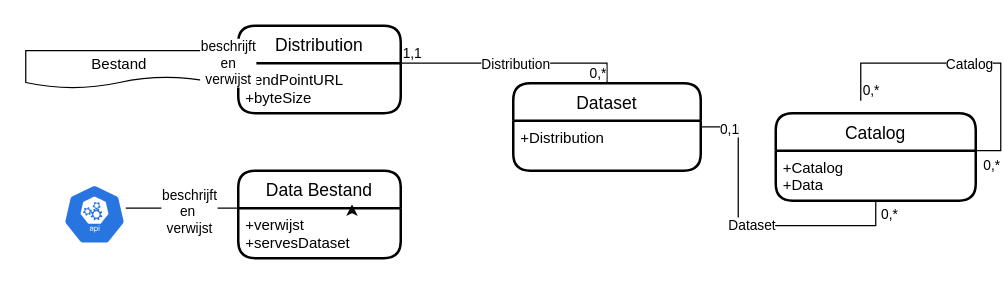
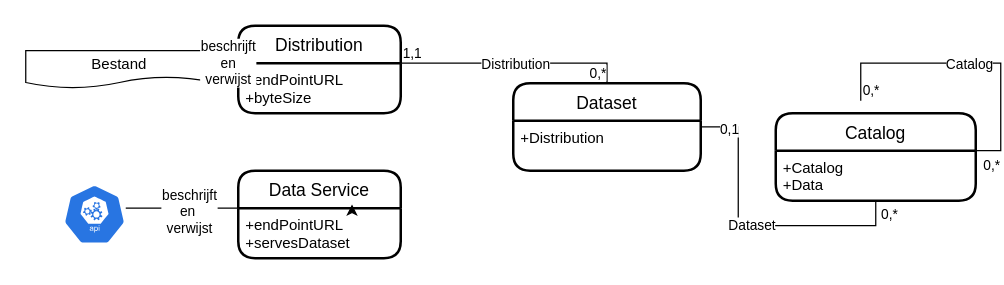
node "Data Bestand": label "Data Bestand" -> "Data Service"
node "+verwijst +servesDataset": label "+verwijst +servesDataset" -> "+endPointURL +servesDataset"
